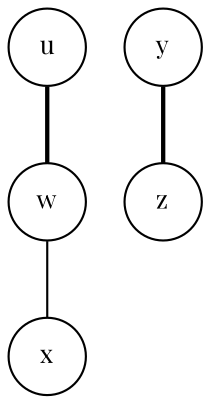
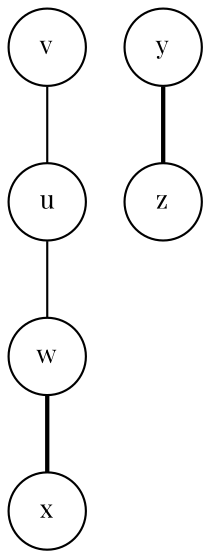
node "v": added
edge "u" -- "w": style bold -> solid
edge "w" -- "x": style solid -> bold
